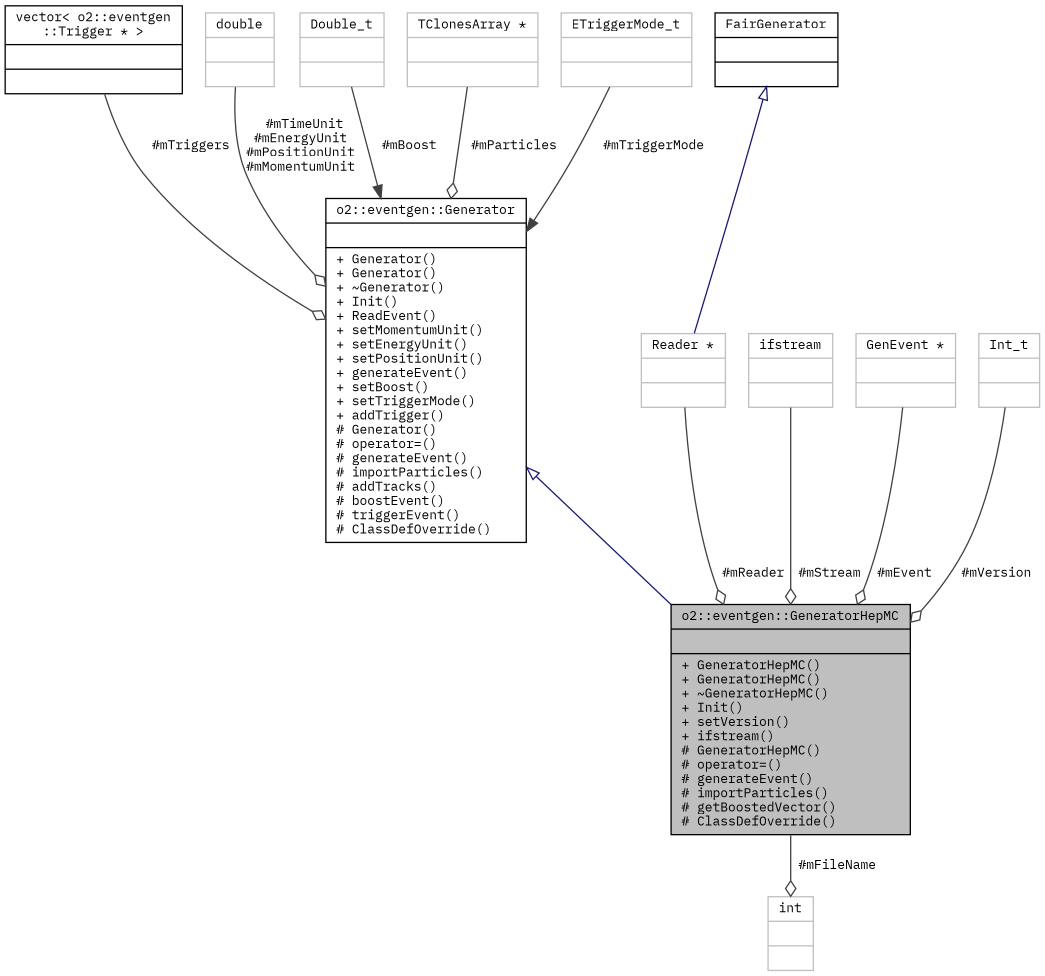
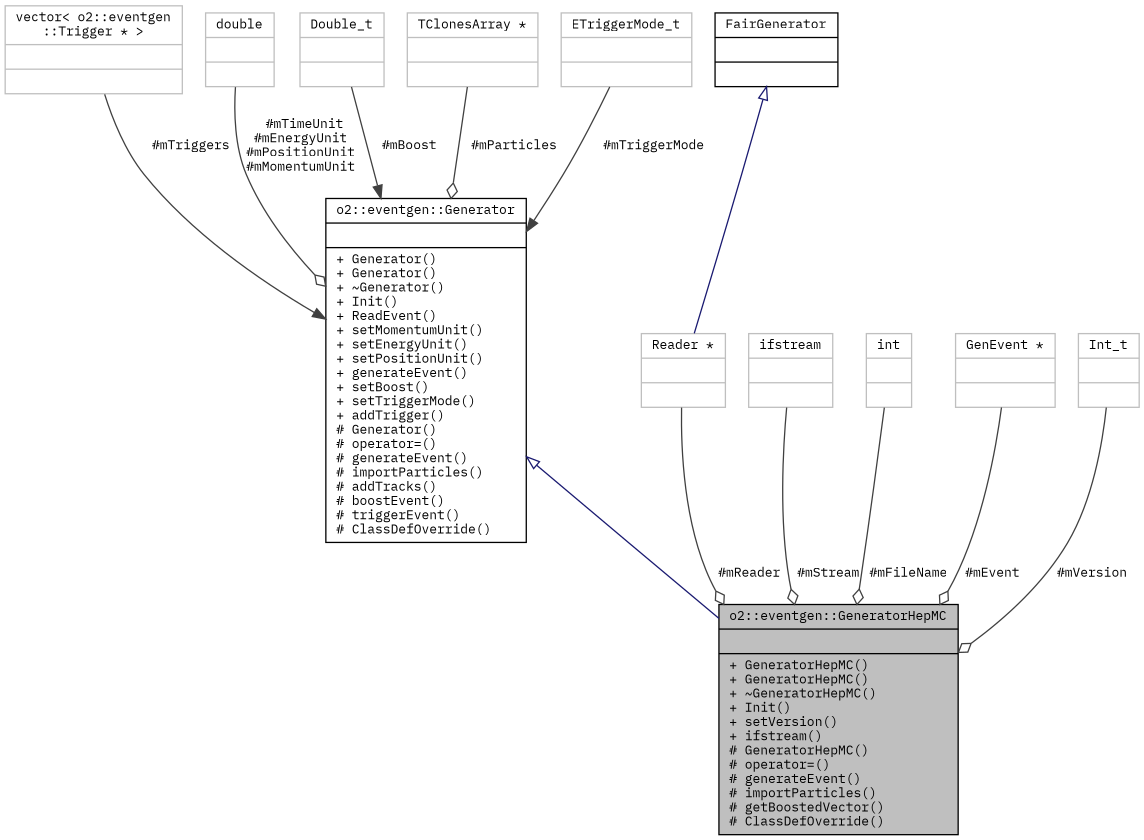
node "vector< o2::eventgen": color black -> grey75
edge "vector< o2::eventgen" -> "o2::eventgen::Generator": arrowhead odiamond -> normal
edge "o2::eventgen::GeneratorHepMC" -> "int": reversed
